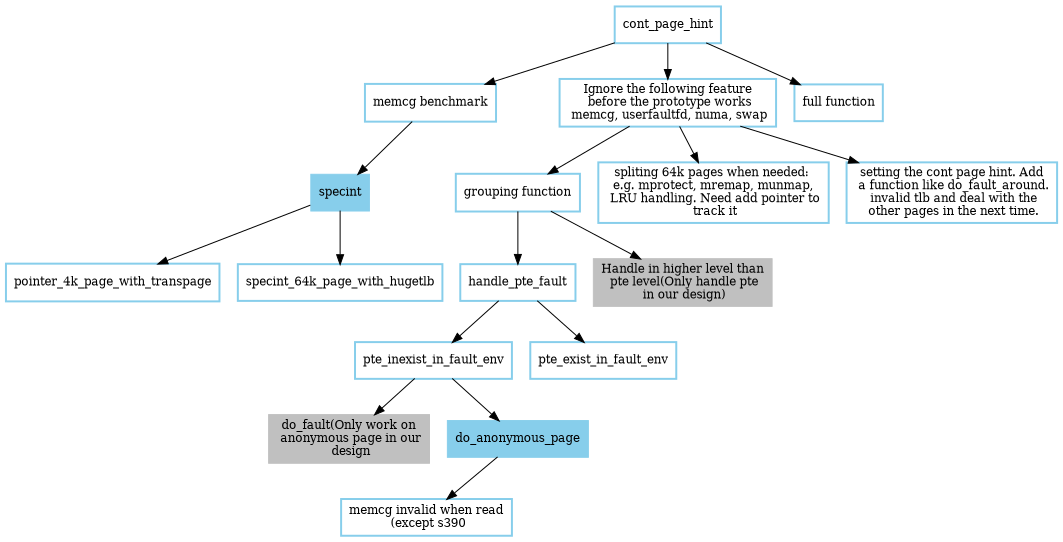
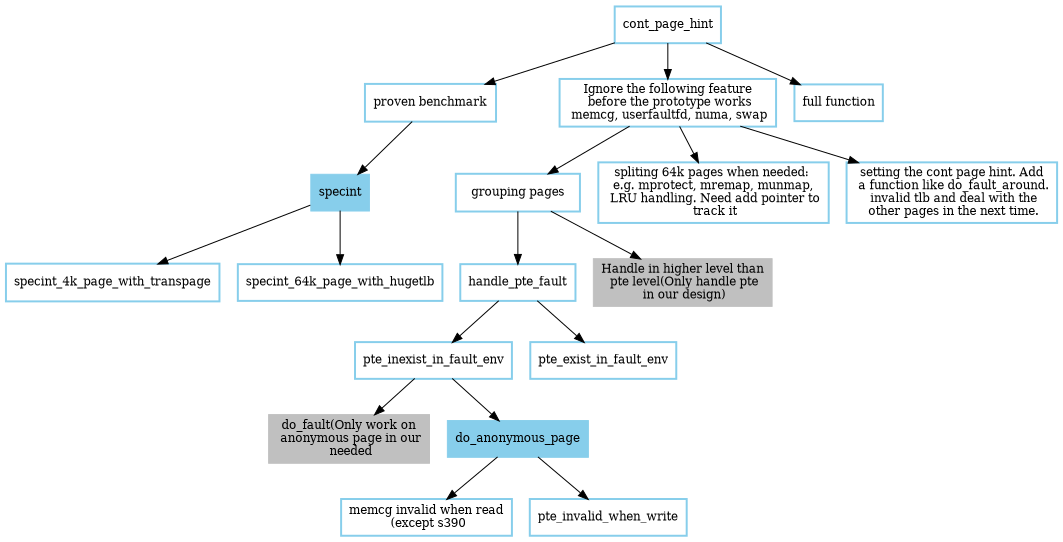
node "memcg benchmark": label "memcg benchmark" -> "proven benchmark"
node "grouping function": label "grouping function" -> "grouping pages"
node "pointer_4k_page_with_transpage": label "pointer_4k_page_with_transpage" -> "specint_4k_page_with_transpage"
node "do_fault(Only work on anonymous page in our design": label "do_fault(Only work on anonymous page in our design" -> "do_fault(Only work on anonymous page in our needed"
node "pte_invalid_when_write": added
